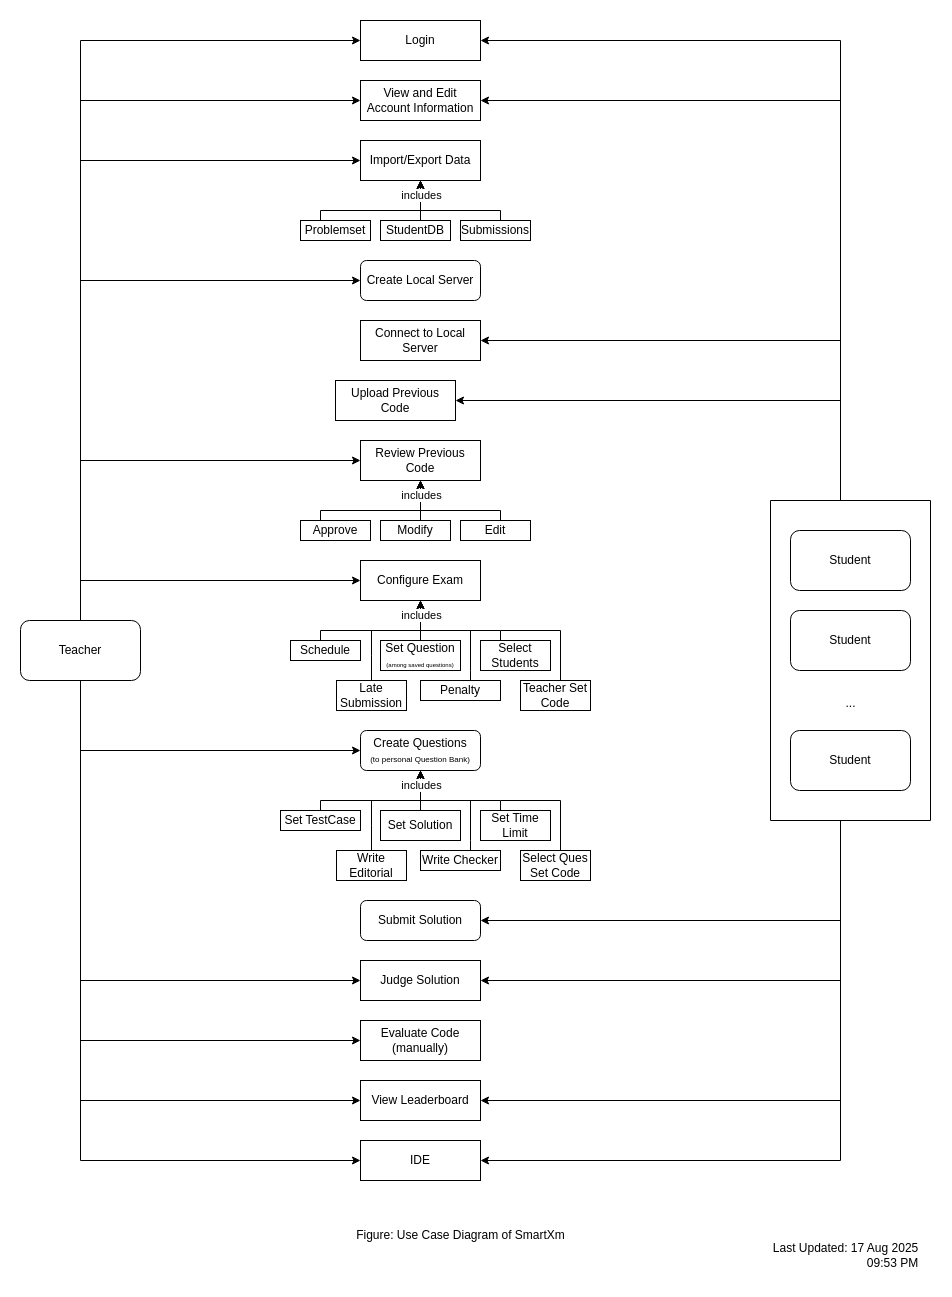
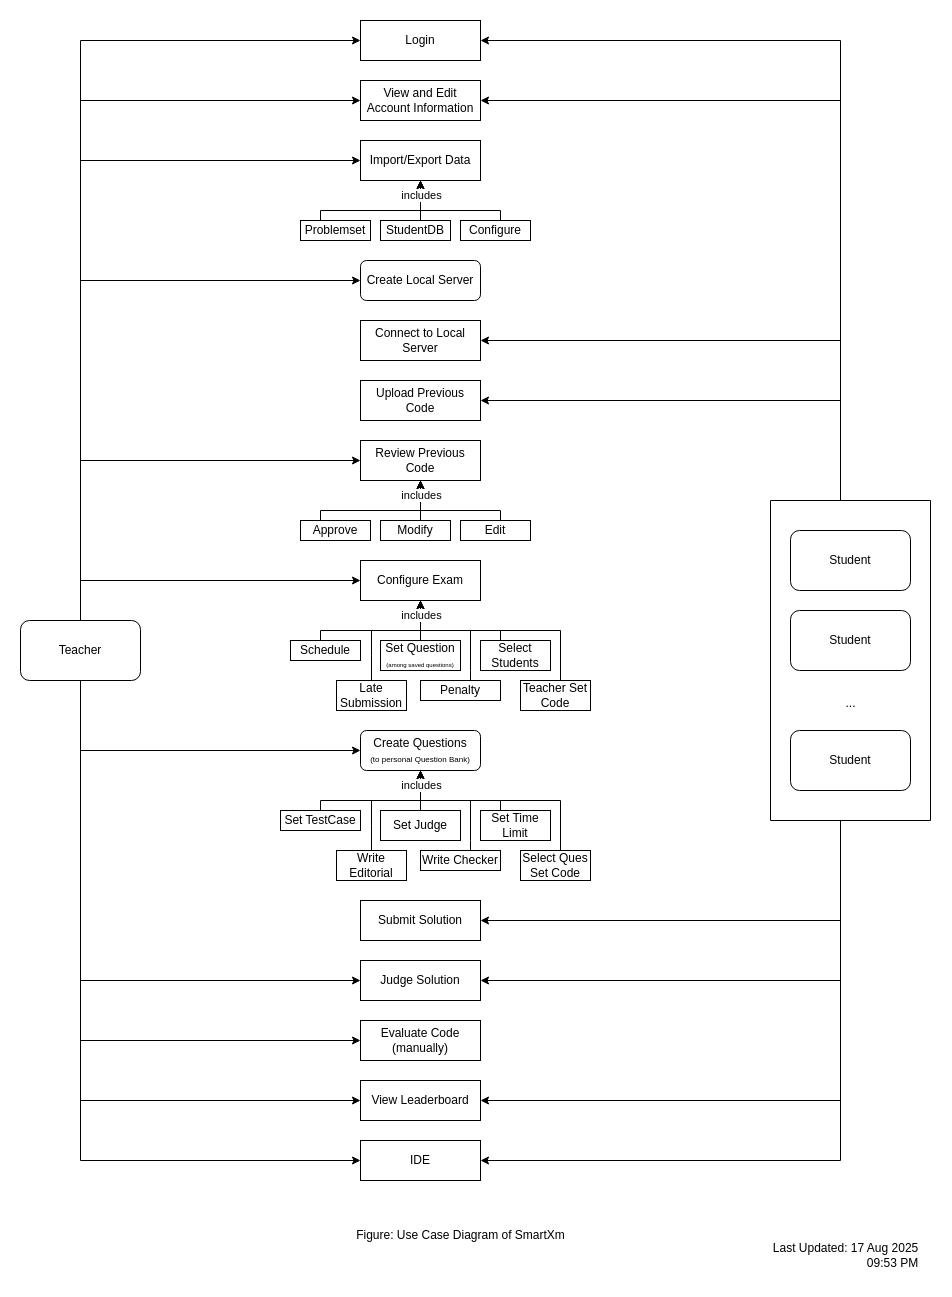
node "Submissions": label "Submissions" -> "Configure"
node "Upload Previous Code": moved (396, 401) -> (421, 401)
node "Set Solution": label "Set Solution" -> "Set Judge"
node "Submit Solution": shape rounded rectangle -> rectangle
